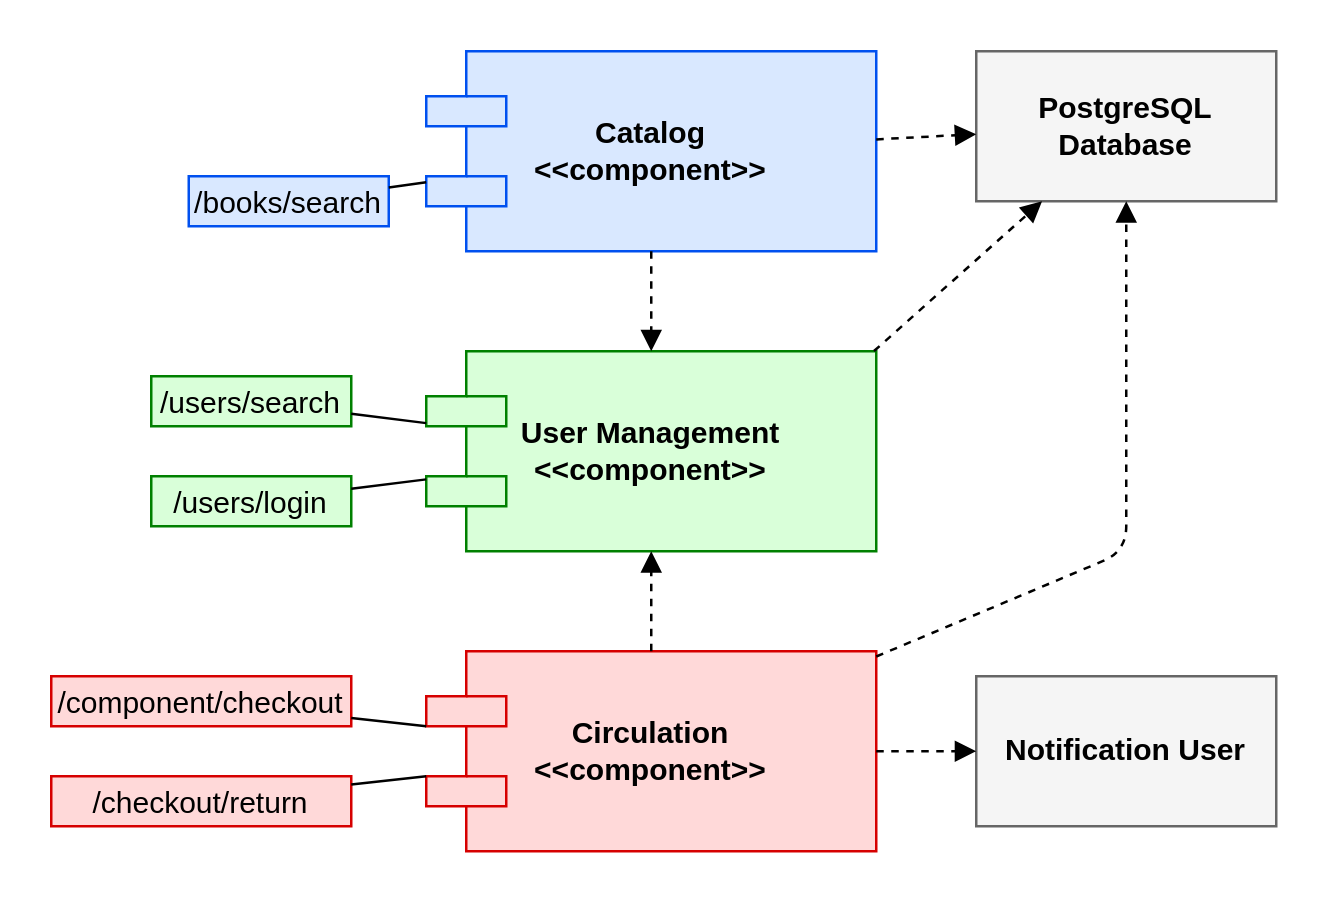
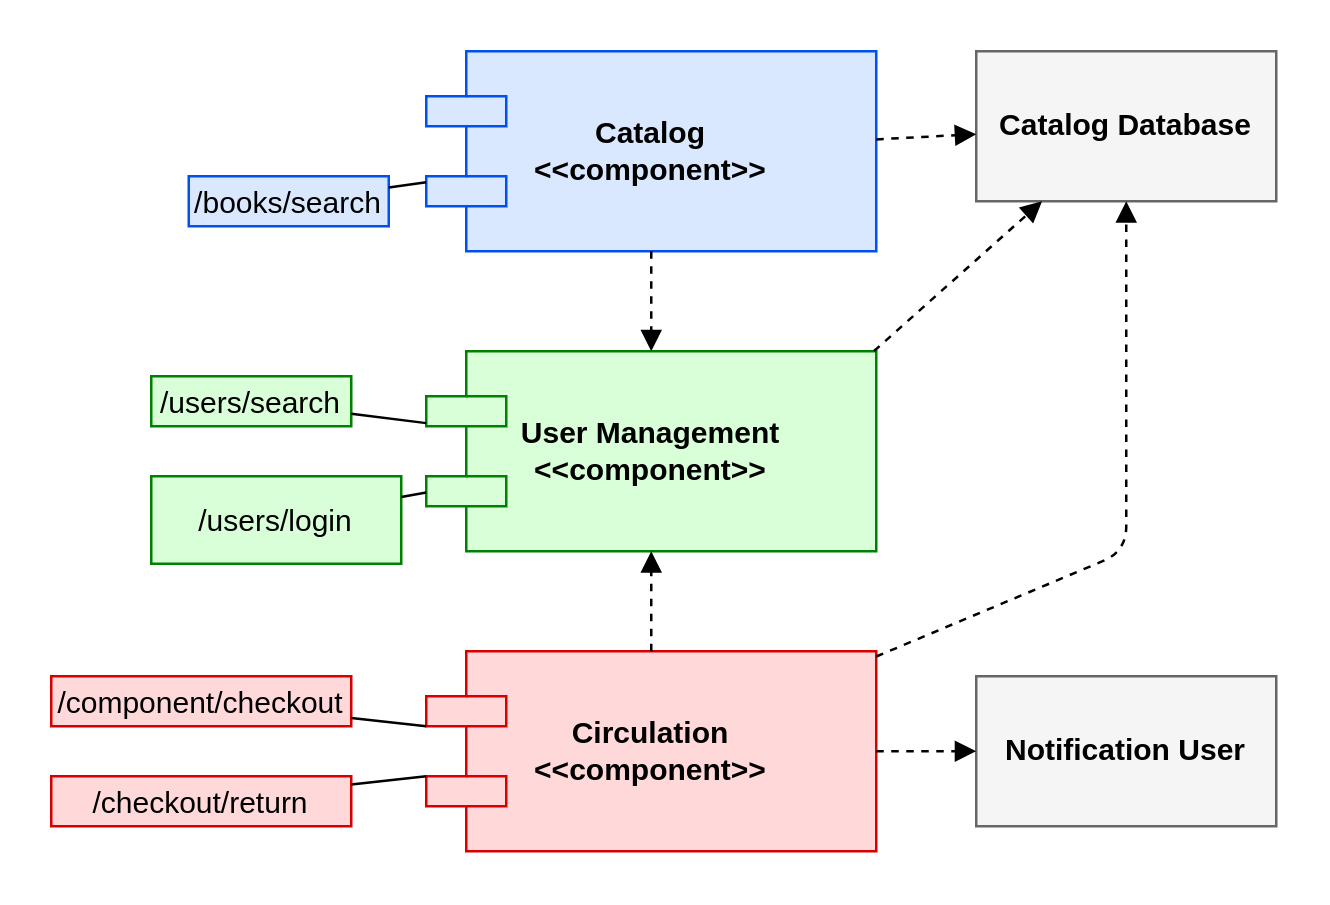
node "PostgreSQL Database": label "PostgreSQL Database" -> "Catalog Database"
node "/users/login": size 200x50 -> 250x88
